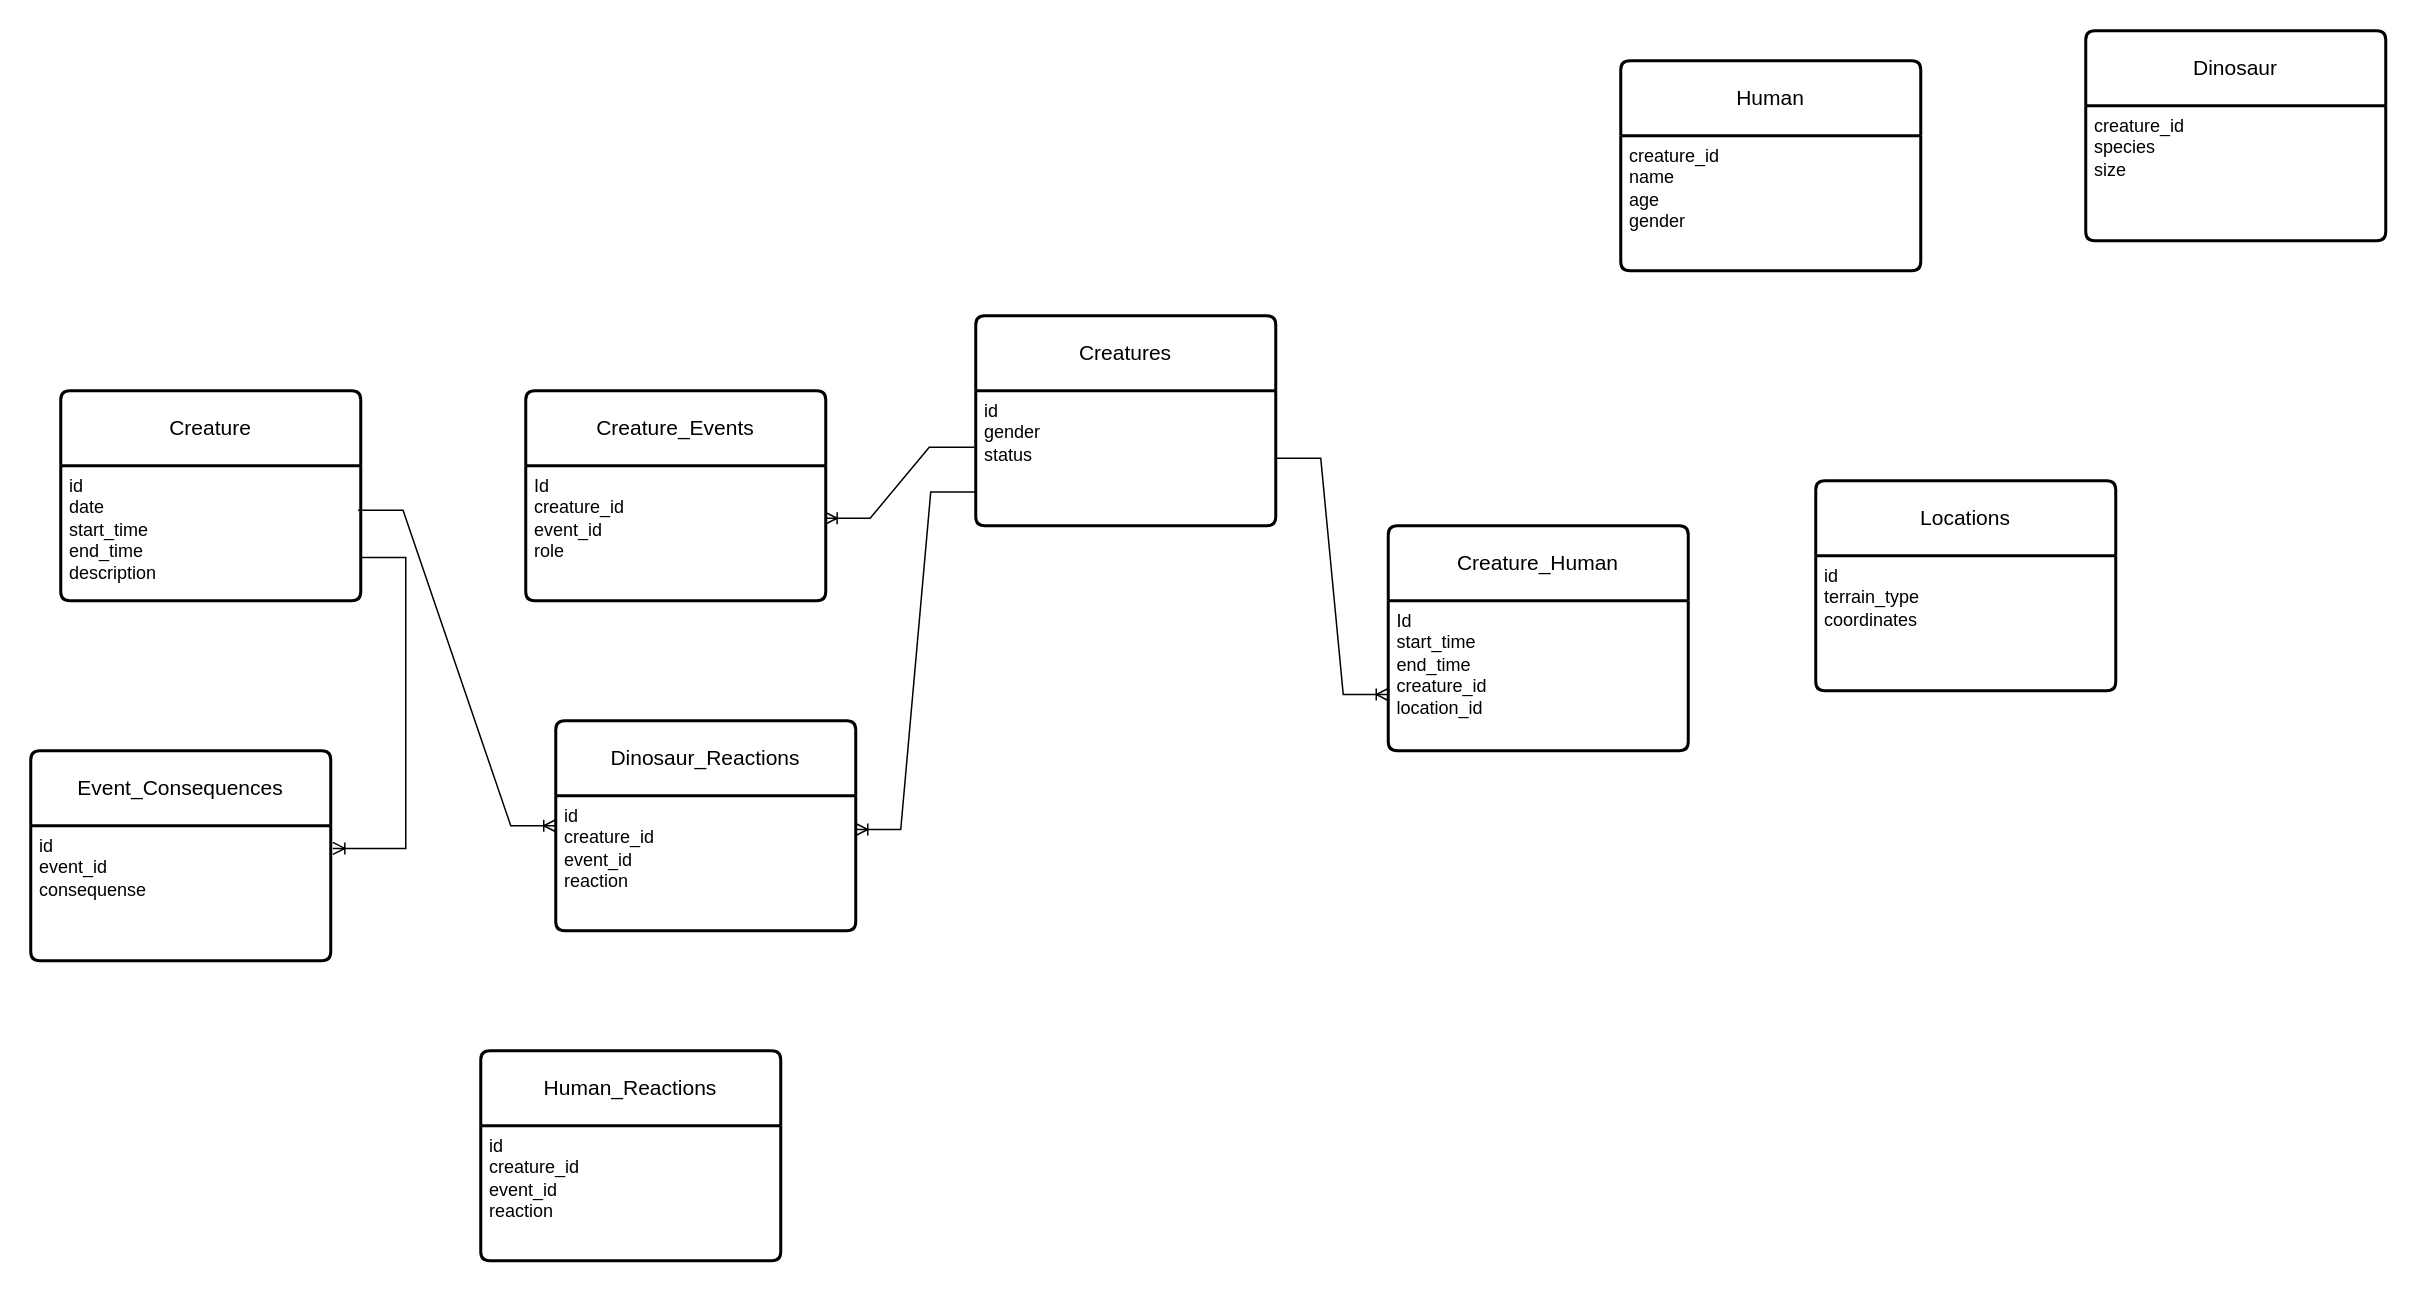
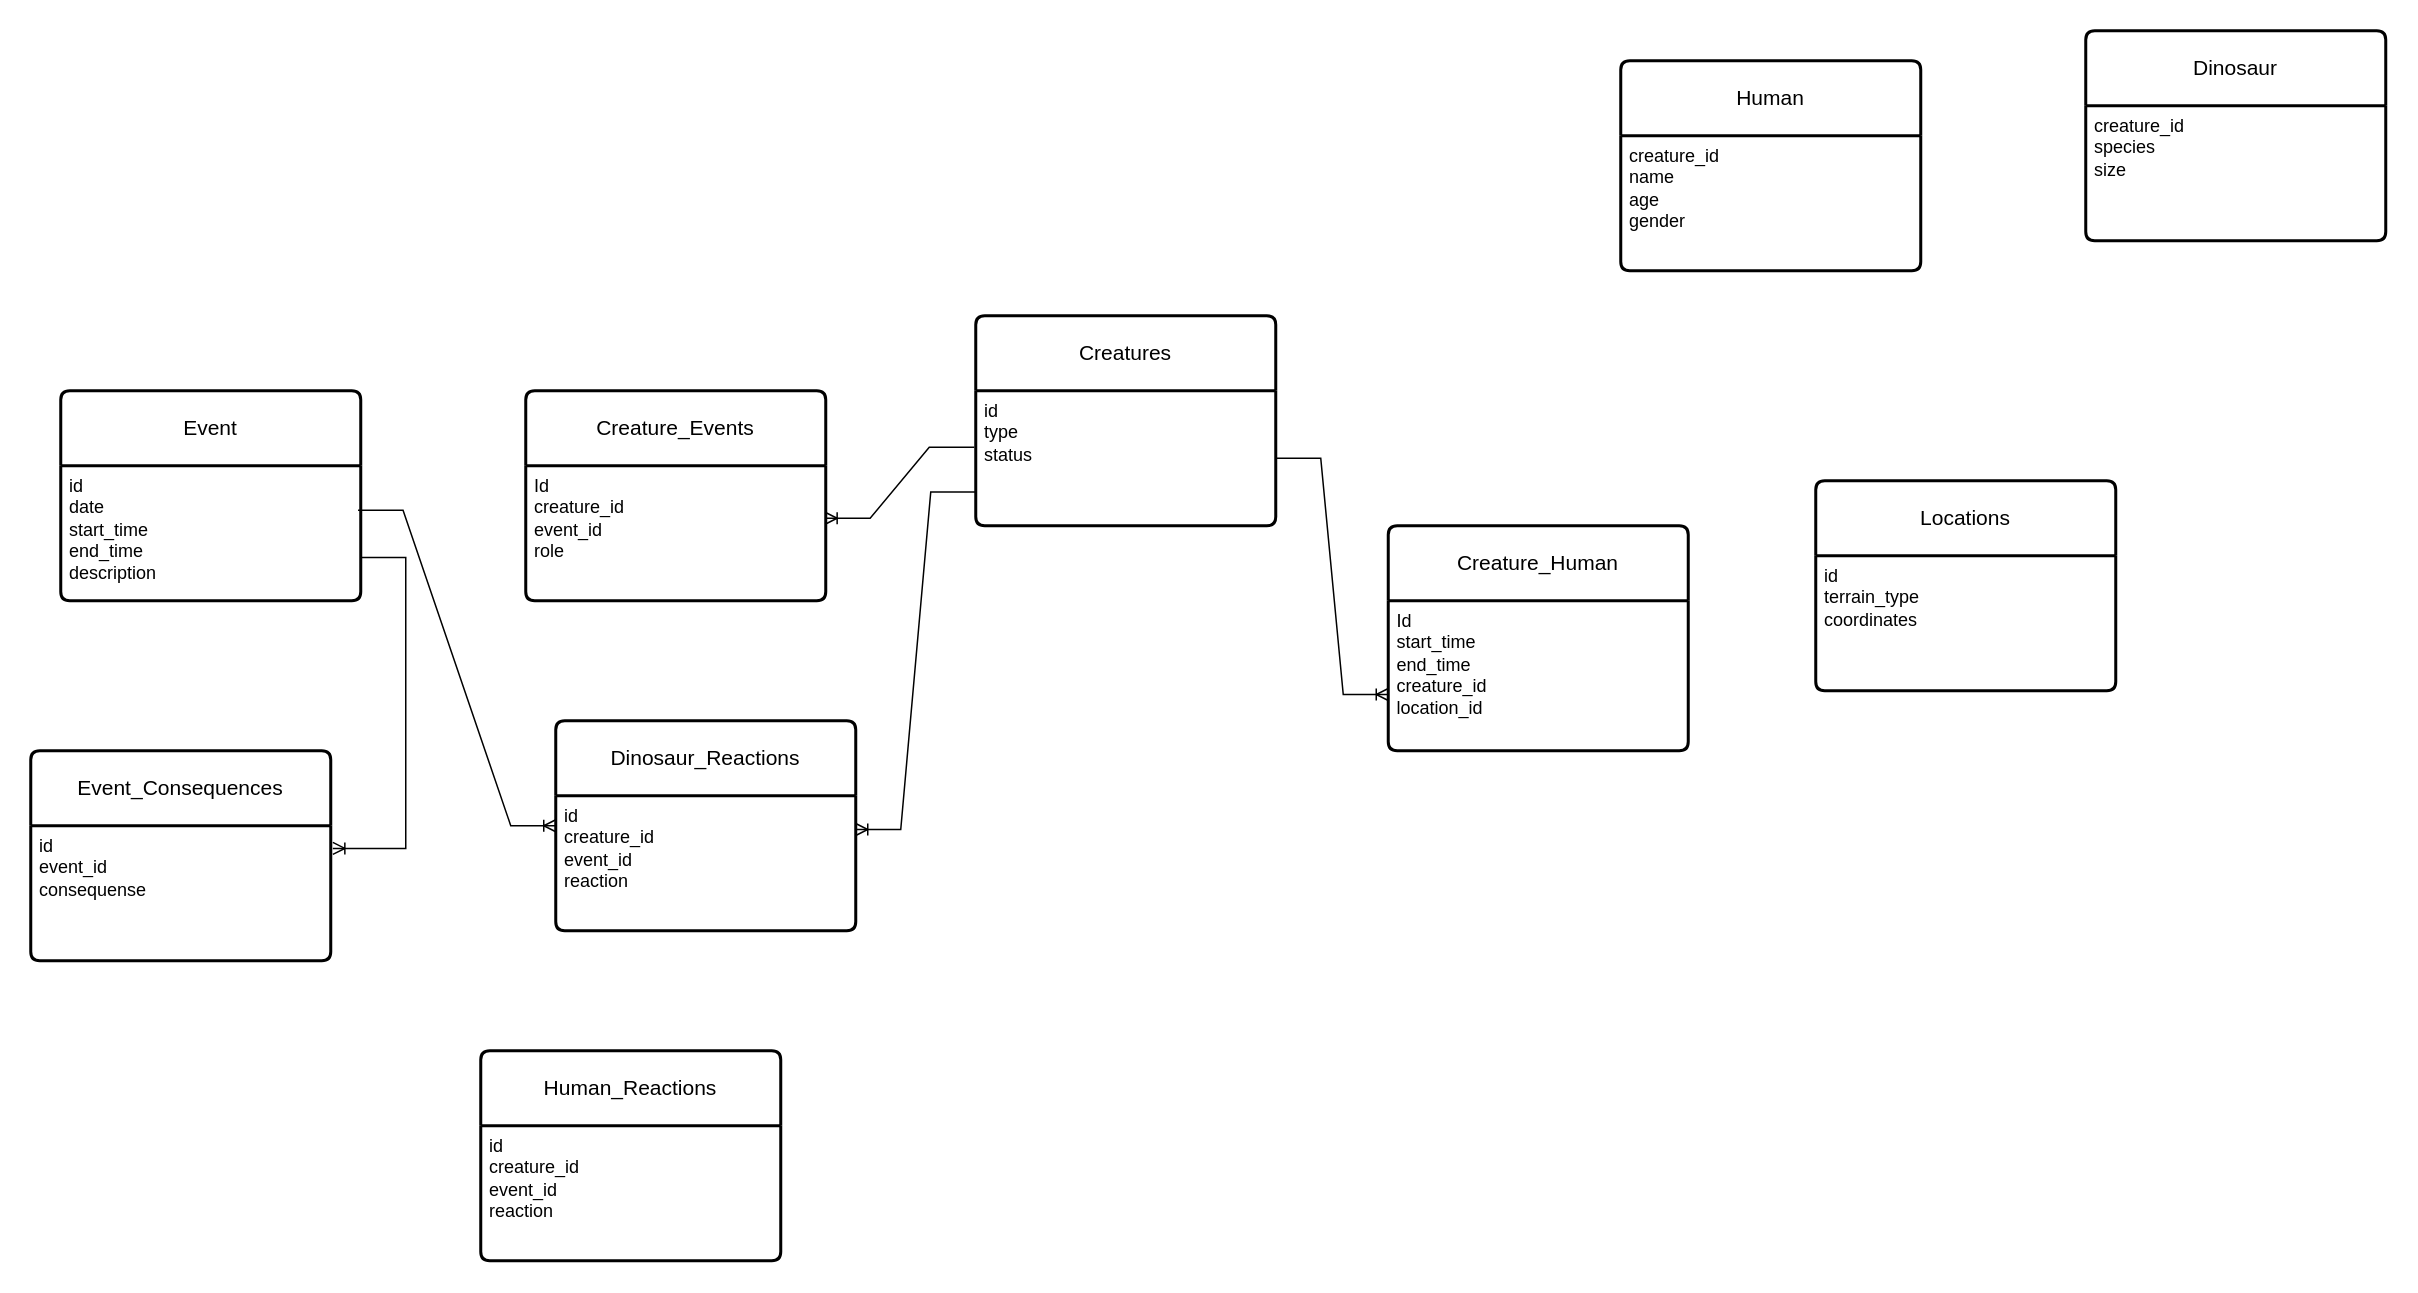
node "Creature": label "Creature" -> "Event"
node "id gender status": label "id gender status" -> "id type status"
